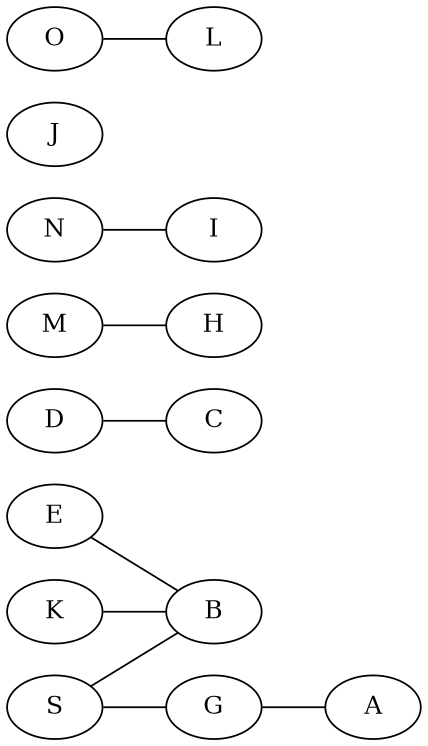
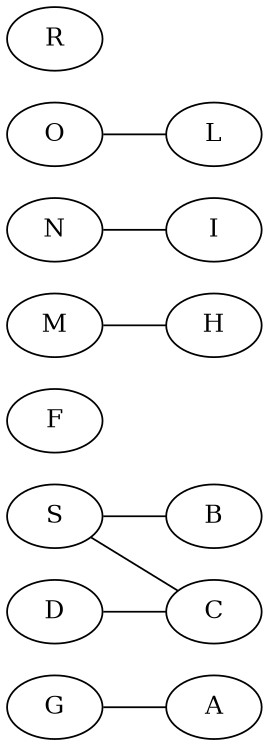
node "R": added
node "J": removed
node "F": added
node "E": removed
node "K": removed
edge "S" -- "G": now "S" -- "C"
